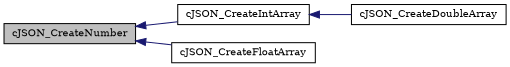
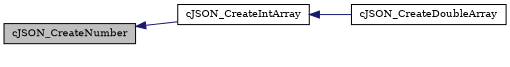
node "cJSON_CreateFloatArray": removed
